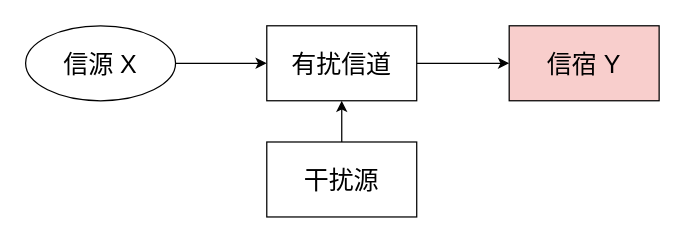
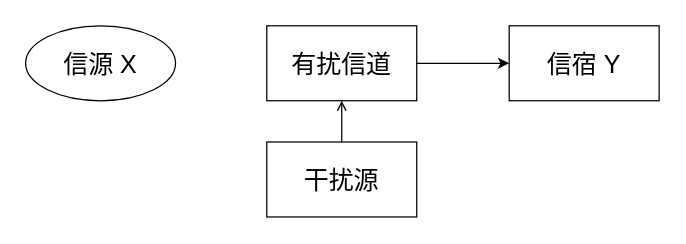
edge "信源 X" -> "有扰信道": removed
node "信宿 Y": fillcolor #f8cecc -> #ffffff
edge "干扰源" -> "有扰信道": arrowhead classic -> open
